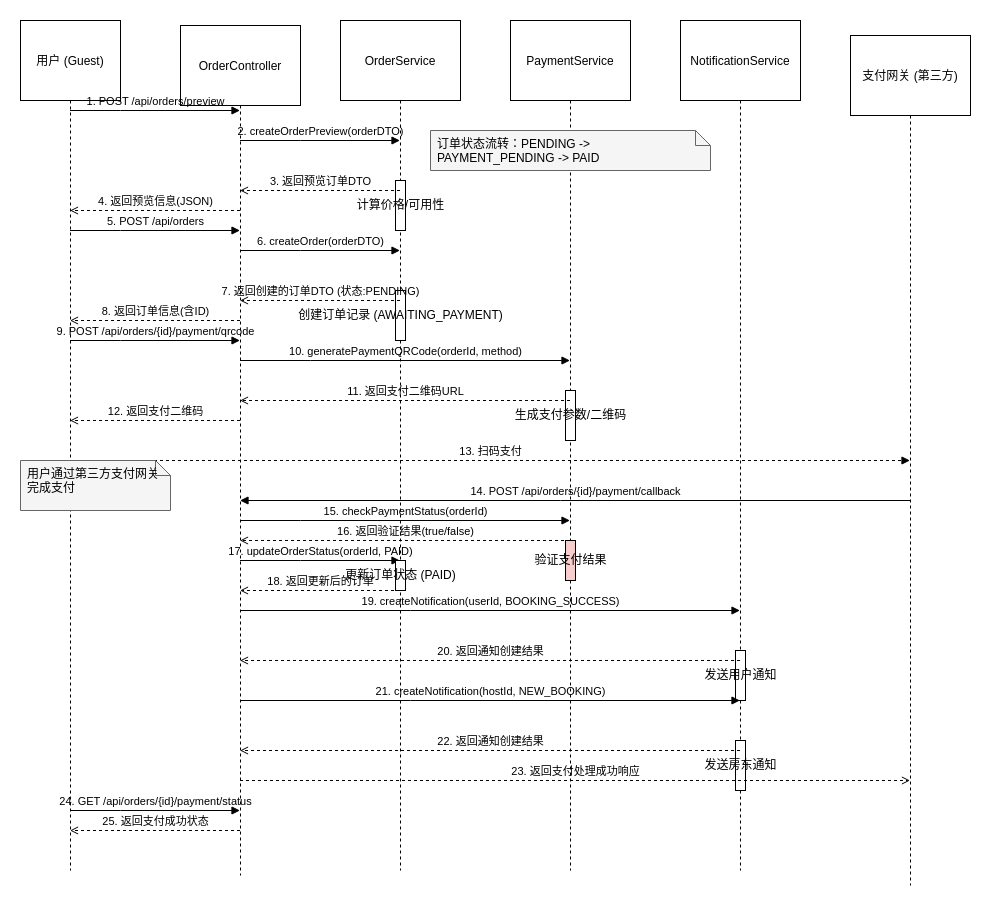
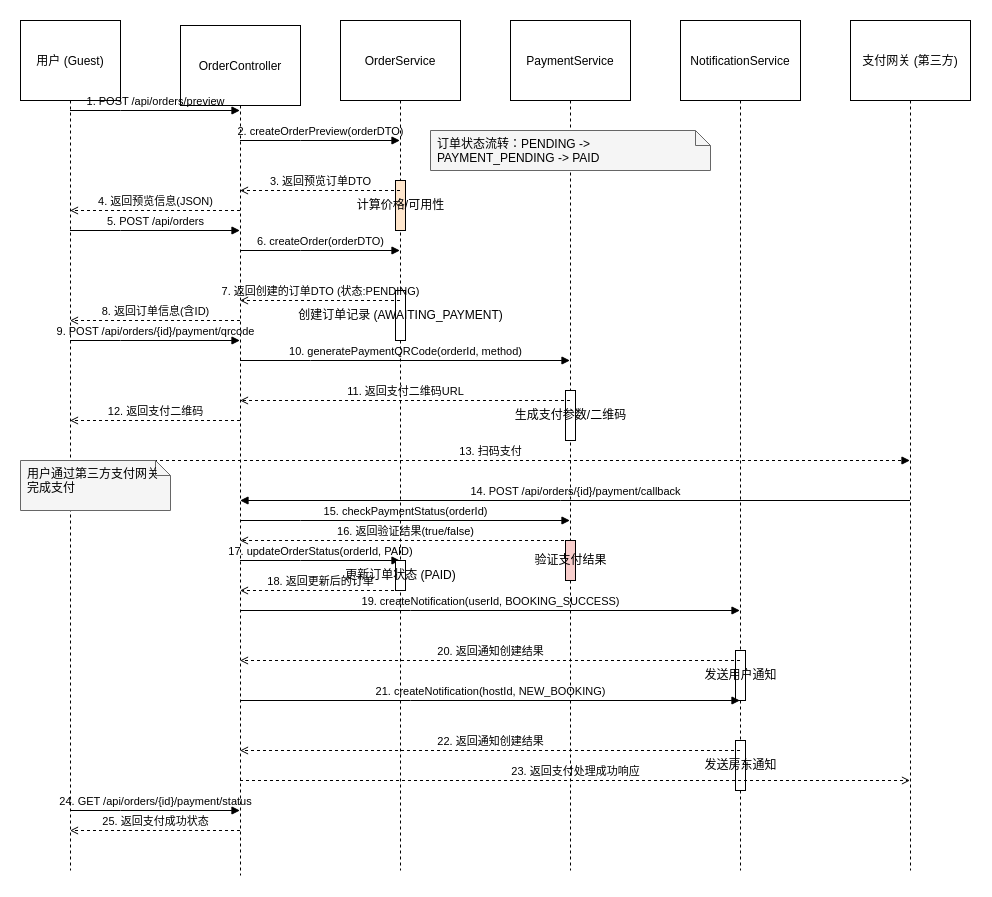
node "计算价格/可用性": fillcolor #ffffff -> #ffe6cc
node "支付网关 (第三方)": moved (911, 461) -> (911, 446)
